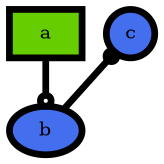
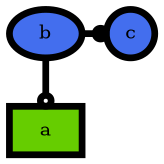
edge "a" -> "b": reversed
